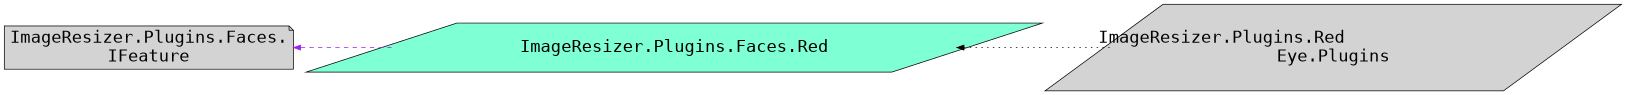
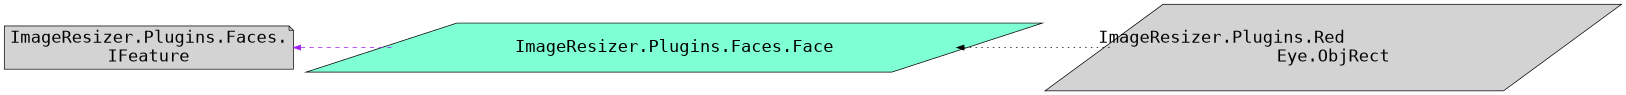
node "ImageResizer.Plugins.Faces.Red": label "ImageResizer.Plugins.Faces.Red" -> "ImageResizer.Plugins.Faces.Face"
node "ImageResizer.Plugins.Red Eye.Plugins": label "ImageResizer.Plugins.Red Eye.Plugins" -> "ImageResizer.Plugins.Red Eye.ObjRect"
